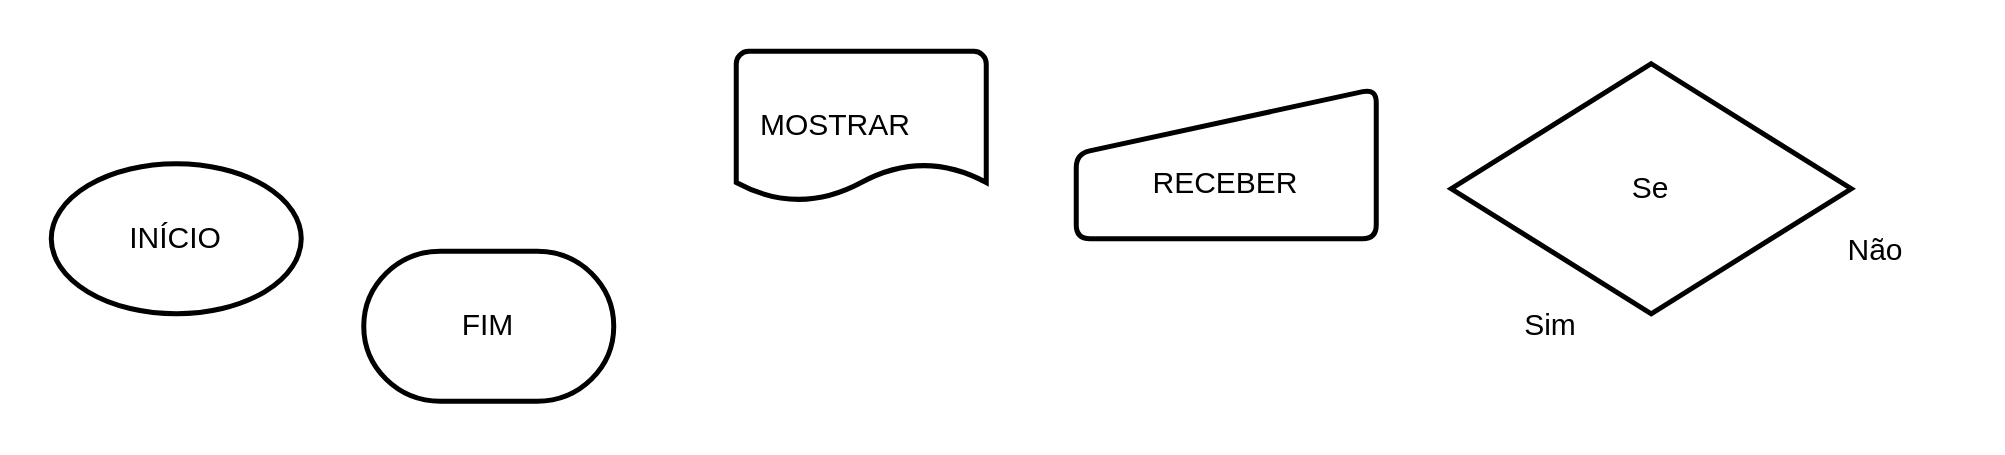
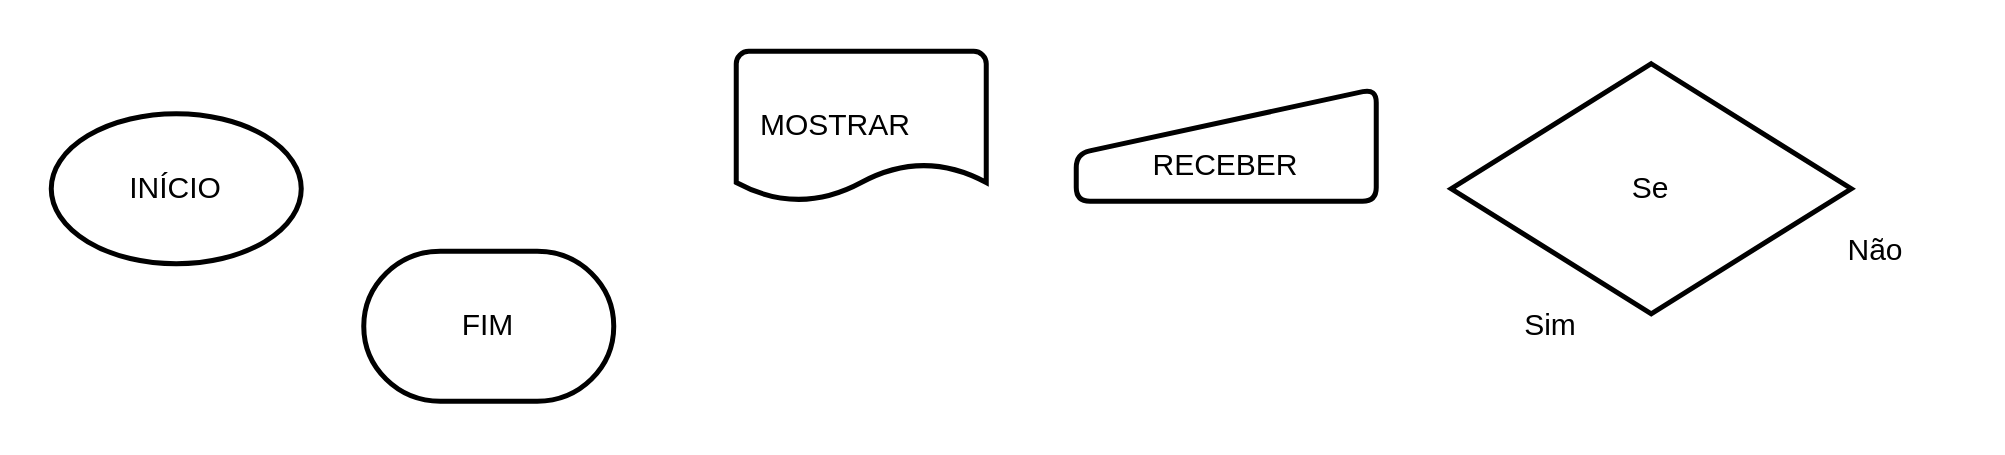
node "RECEBER": size 300x150 -> 300x113
node "INÍCIO": moved (176, 239) -> (176, 189)
